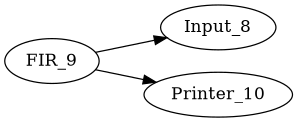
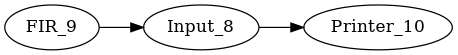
edge "FIR_9" -> "Printer_10": now "Input_8" -> "Printer_10"
